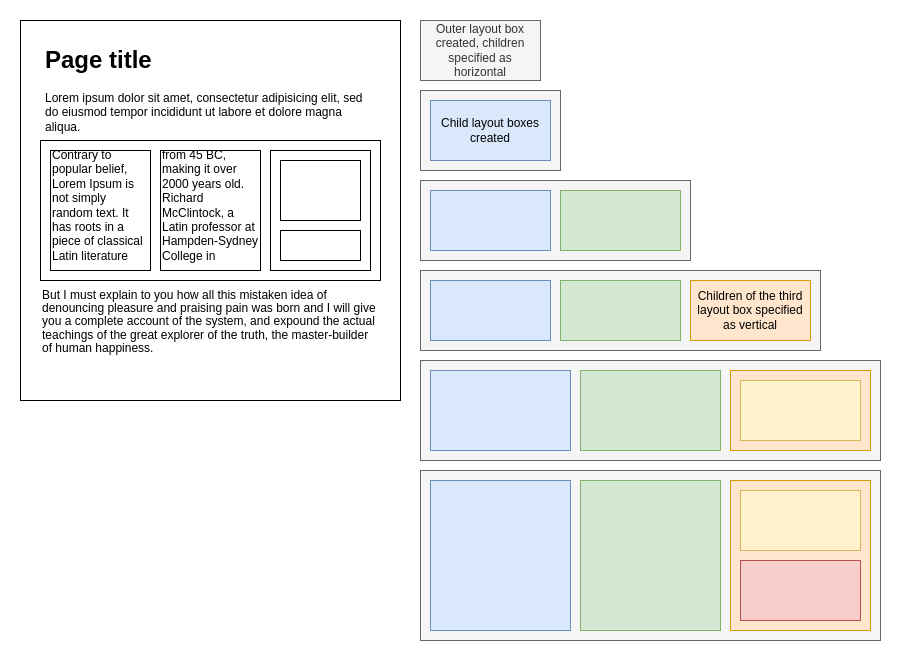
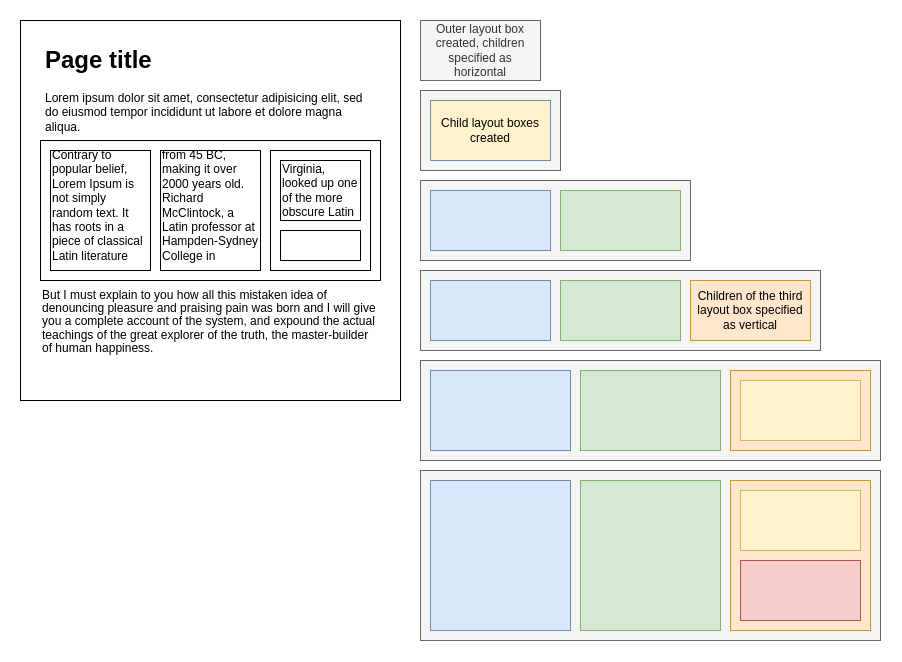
node "Child layout boxes created": fillcolor #dae8fc -> #fff2cc
node "Virginia, looked up one of the more obscure Latin": added
